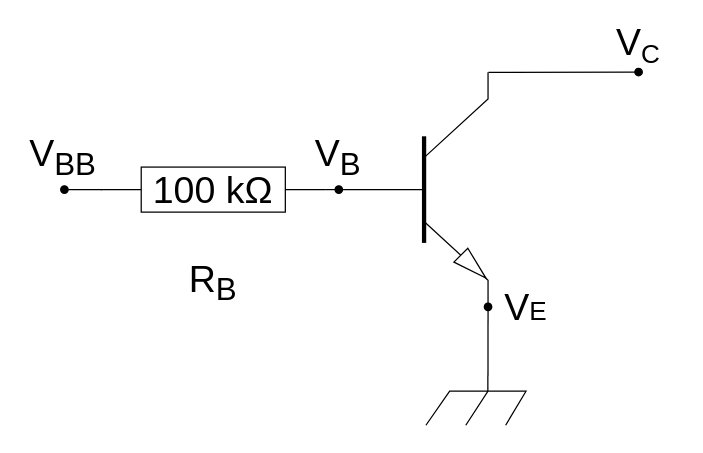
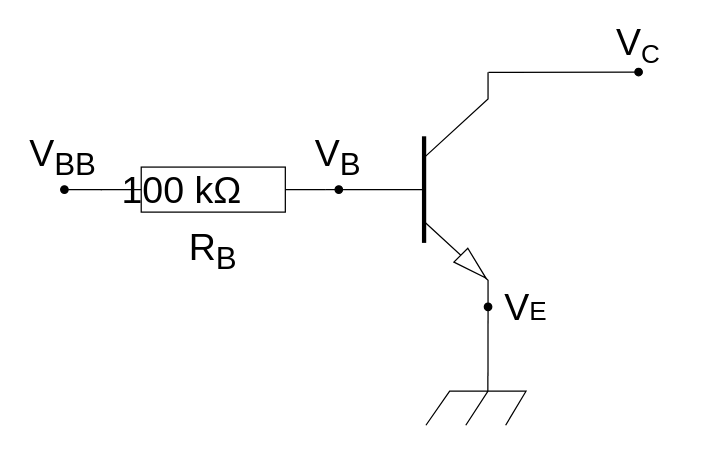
node "100 kΩ": moved (213, 189) -> (182, 189)
node "RB": moved (213, 282) -> (213, 251)
